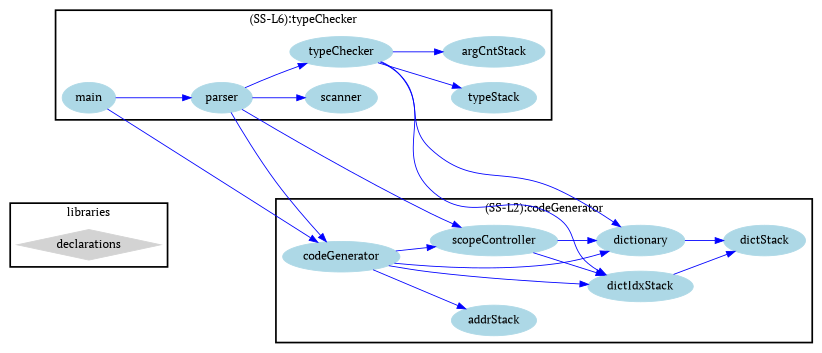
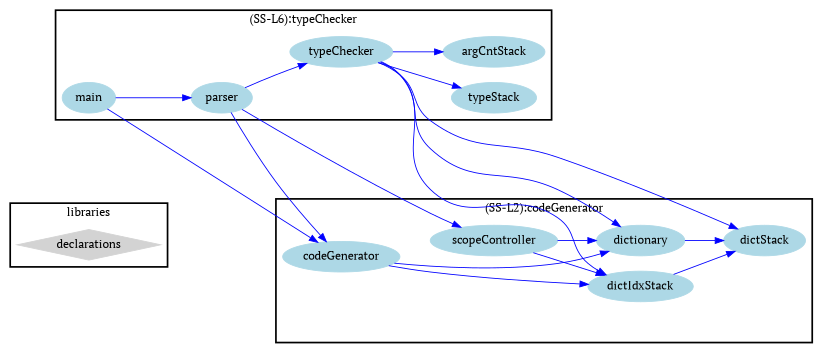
node "scanner": removed
edge "typeChecker" -> "dictStack": added
edge "codeGenerator" -> "scopeController": removed
node "addrStack": removed
